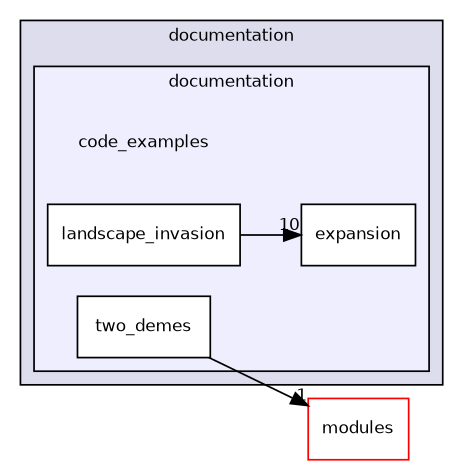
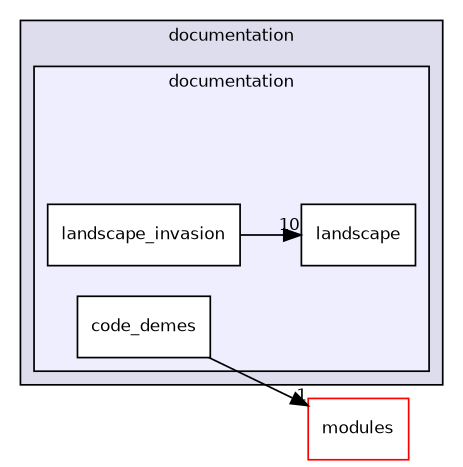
node "code_examples": removed
node "expansion": label "expansion" -> "landscape"
node "two_demes": label "two_demes" -> "code_demes"
